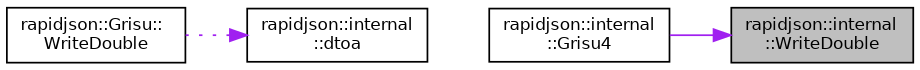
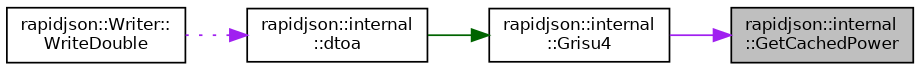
node "rapidjson::Grisu:: WriteDouble": label "rapidjson::Grisu:: WriteDouble" -> "rapidjson::Writer:: WriteDouble"
edge "rapidjson::internal ::dtoa" -> "rapidjson::internal ::Grisu4": added
node "rapidjson::internal ::WriteDouble": label "rapidjson::internal ::WriteDouble" -> "rapidjson::internal ::GetCachedPower"
